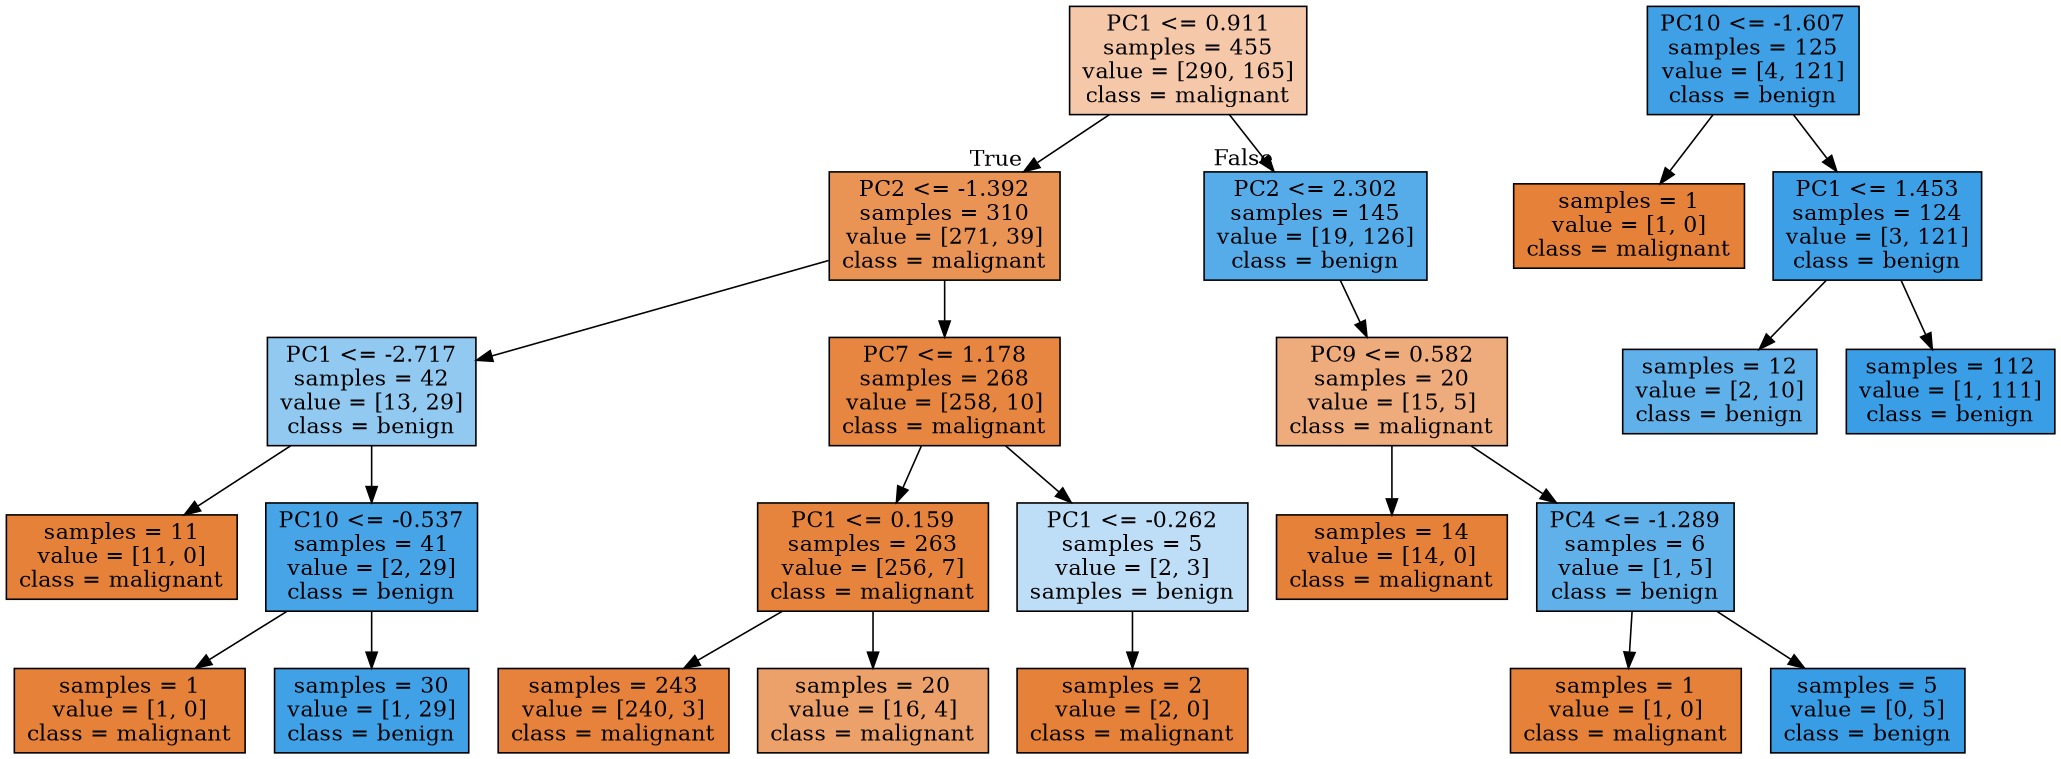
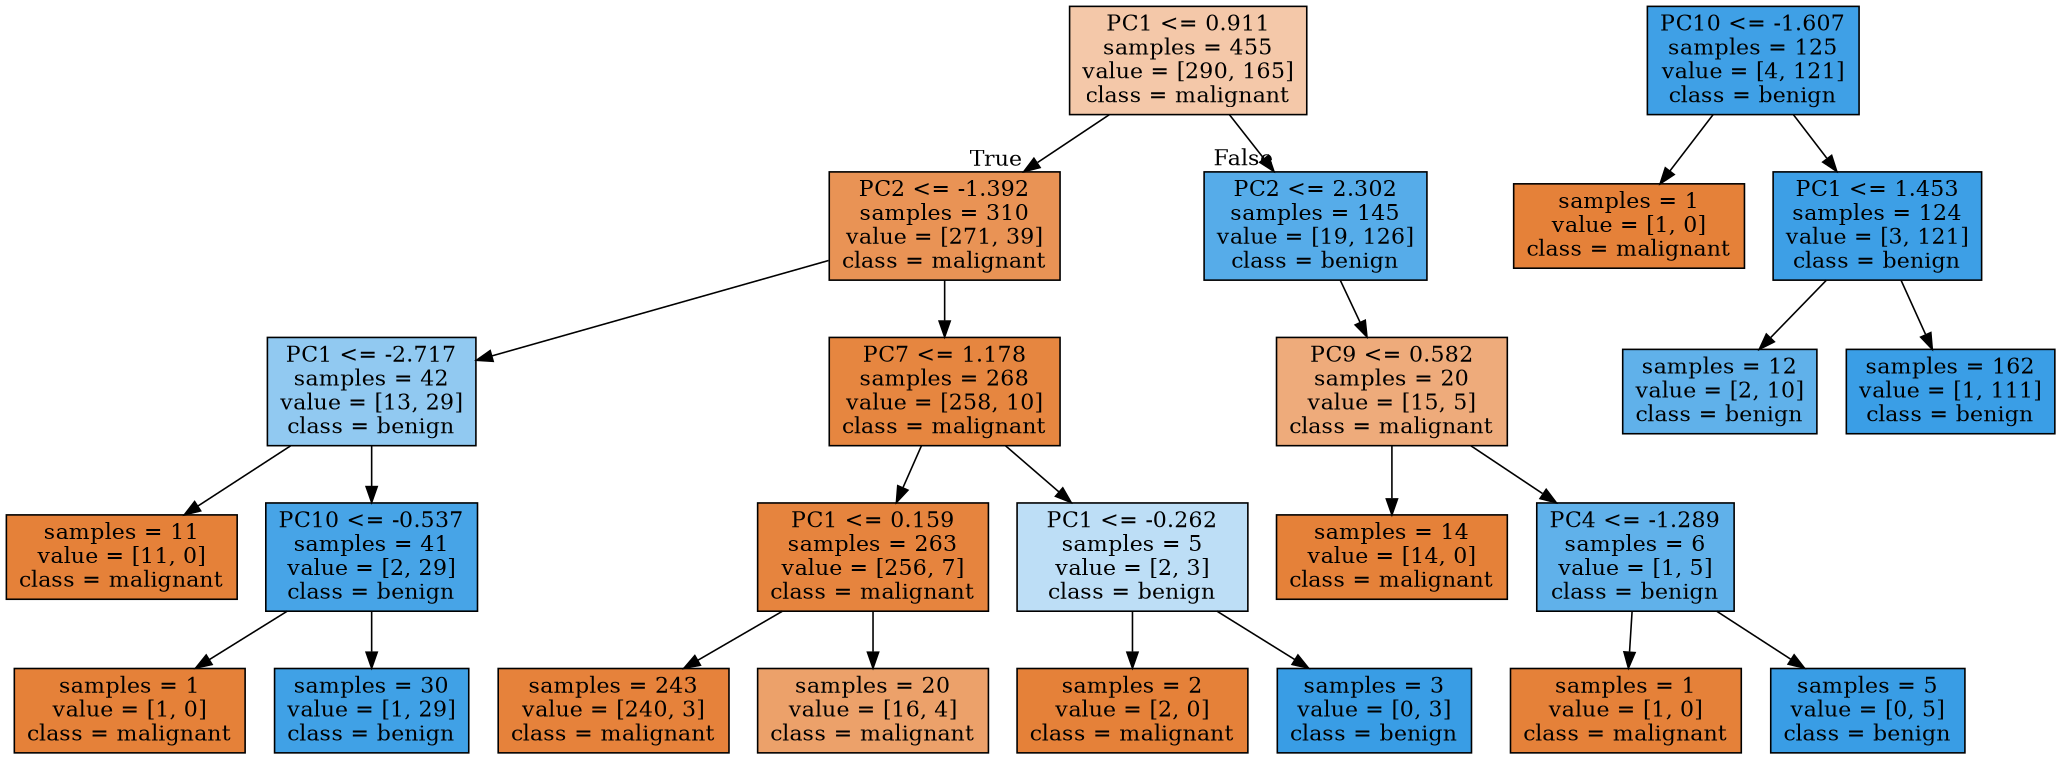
node "samples = 112 value = [1, 111] class = benign": label "samples = 112 value = [1, 111] class = benign" -> "samples = 162 value = [1, 111] class = benign"
node "PC1 <= -0.262 samples = 5 value = [2, 3] samples = benign": label "PC1 <= -0.262 samples = 5 value = [2, 3] samples = benign" -> "PC1 <= -0.262 samples = 5 value = [2, 3] class = benign"
node "samples = 3 value = [0, 3] class = benign": added
